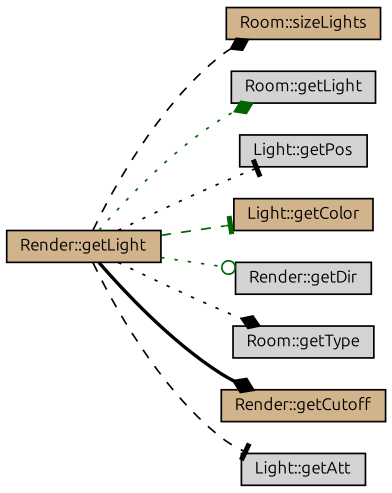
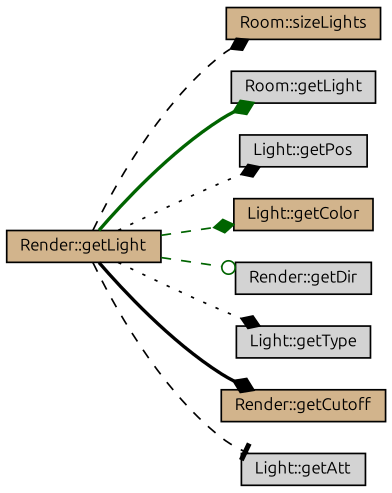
edge "Render::getLight" -> "Room::getLight": style dotted -> bold
edge "Render::getLight" -> "Light::getPos": arrowhead tee -> diamond
edge "Render::getLight" -> "Light::getColor": arrowhead tee -> diamond
edge "Render::getLight" -> "Render::getDir": style dotted -> dashed
node "Room::getType": label "Room::getType" -> "Light::getType"
